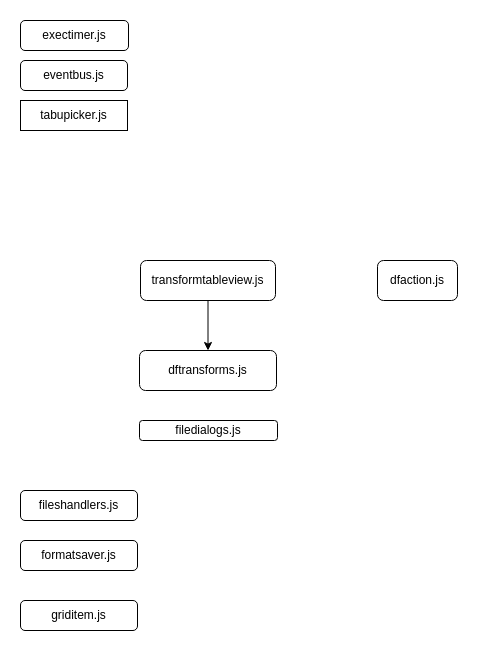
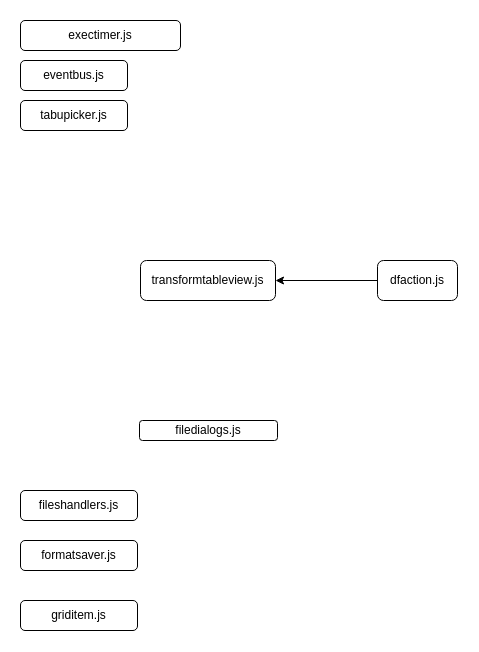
node "exectimer.js": size 108x30 -> 160x30
node "tabupicker.js": shape rectangle -> rounded rectangle
edge "dfaction.js" -> "transformtableview.js": added
edge "transformtableview.js" -> "dftransforms.js": removed
node "dftransforms.js": removed
